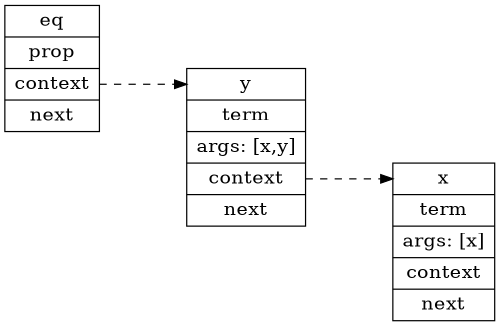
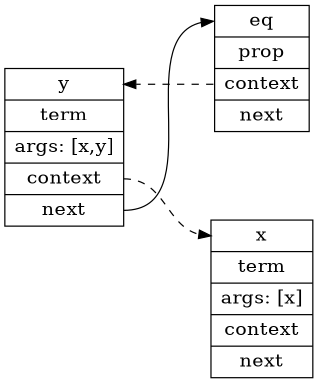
edge "y" -> "eq": added
